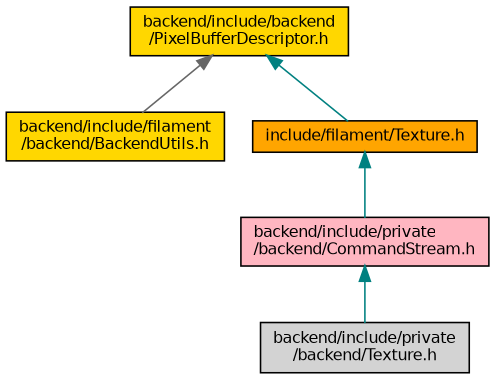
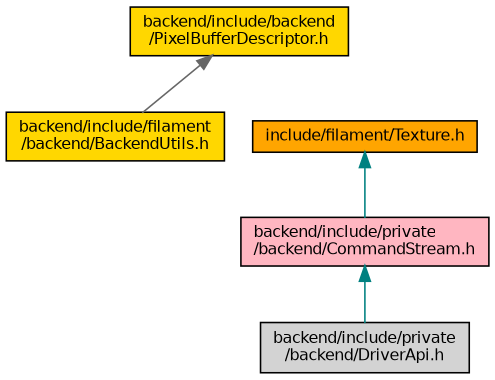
edge "include/filament/Texture.h" -> "backend/include/backend /PixelBufferDescriptor.h": removed
node "backend/include/private /backend/Texture.h": label "backend/include/private /backend/Texture.h" -> "backend/include/private /backend/DriverApi.h"
